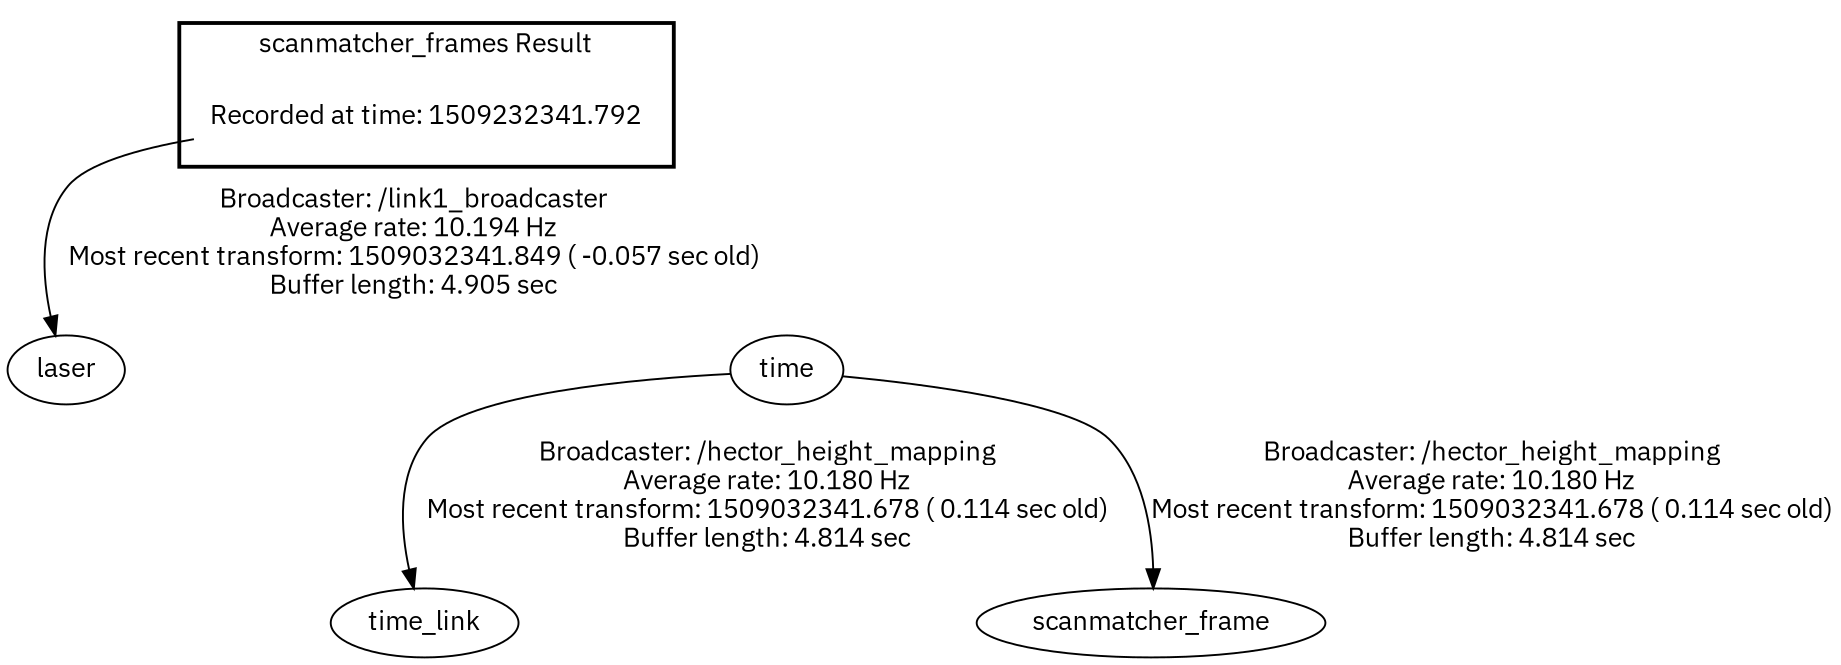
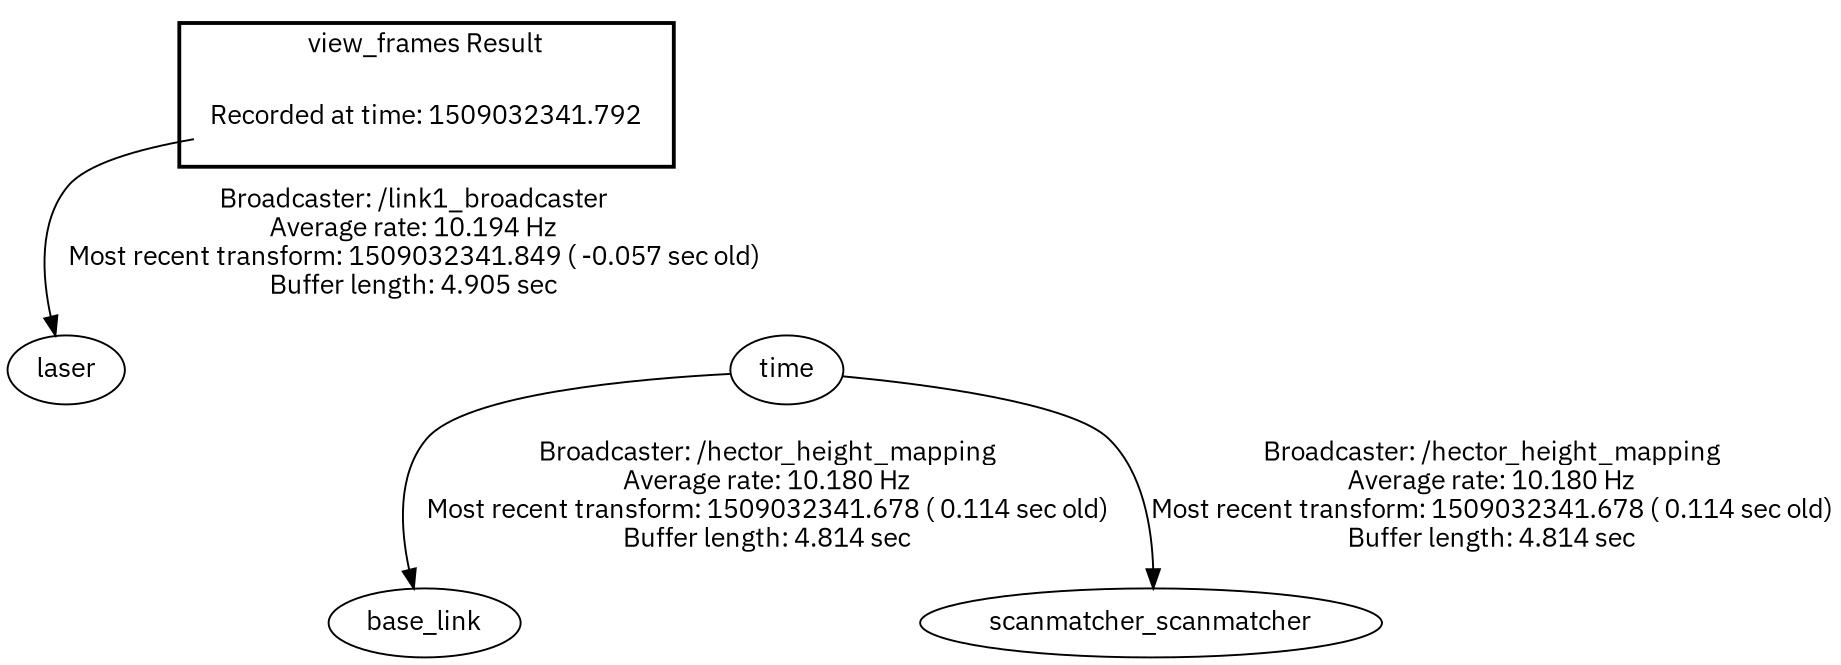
cluster "scanmatcher_frames Result": label "scanmatcher_frames Result" -> "view_frames Result"
node "Recorded at time: 1509232341.792": label "Recorded at time: 1509232341.792" -> "Recorded at time: 1509032341.792"
node "time_link": label "time_link" -> "base_link"
node "scanmatcher_frame": label "scanmatcher_frame" -> "scanmatcher_scanmatcher"
